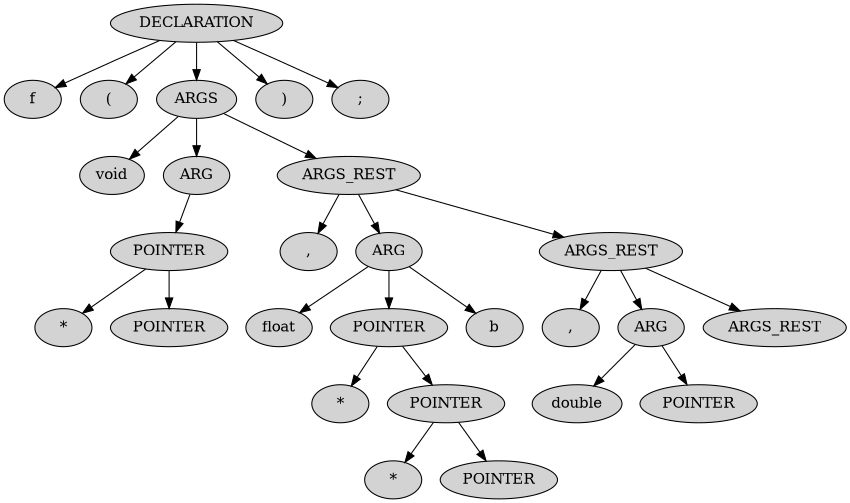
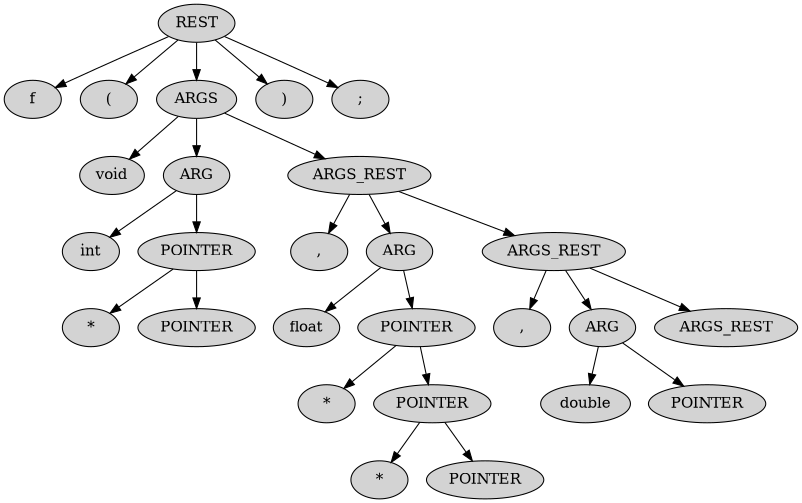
node "DECLARATION": label "DECLARATION" -> "REST"
node "int": added
node "b": removed
